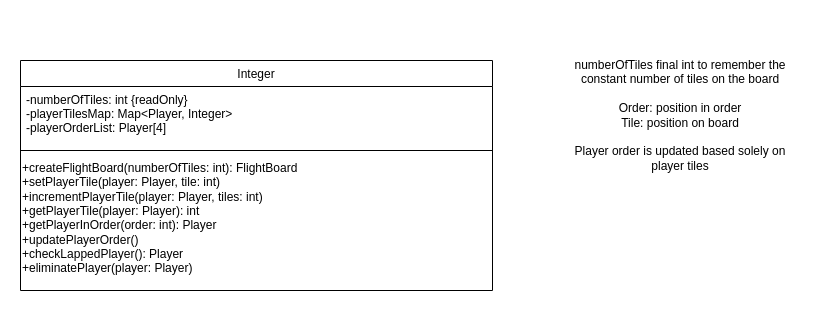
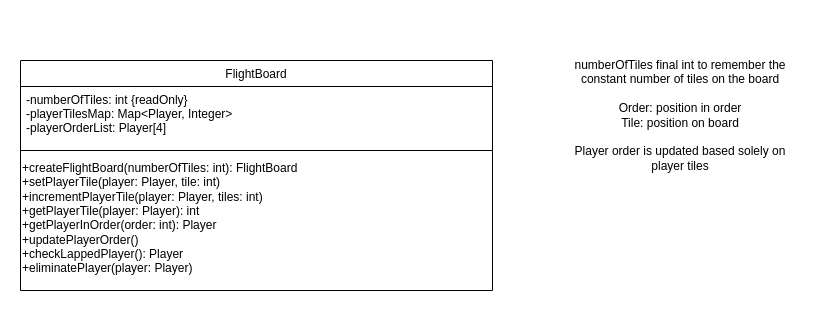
node "Integer": label "Integer" -> "FlightBoard"
